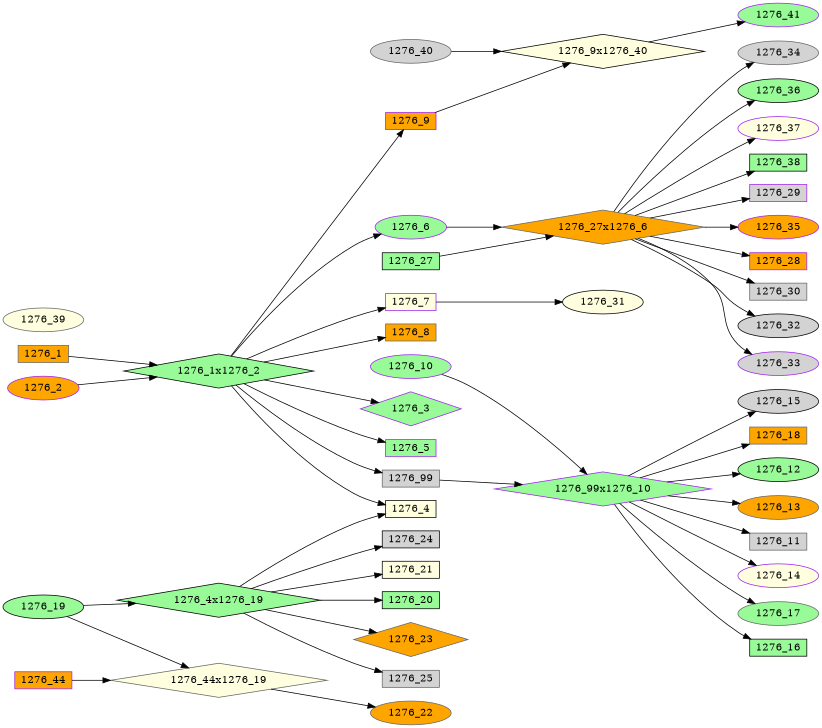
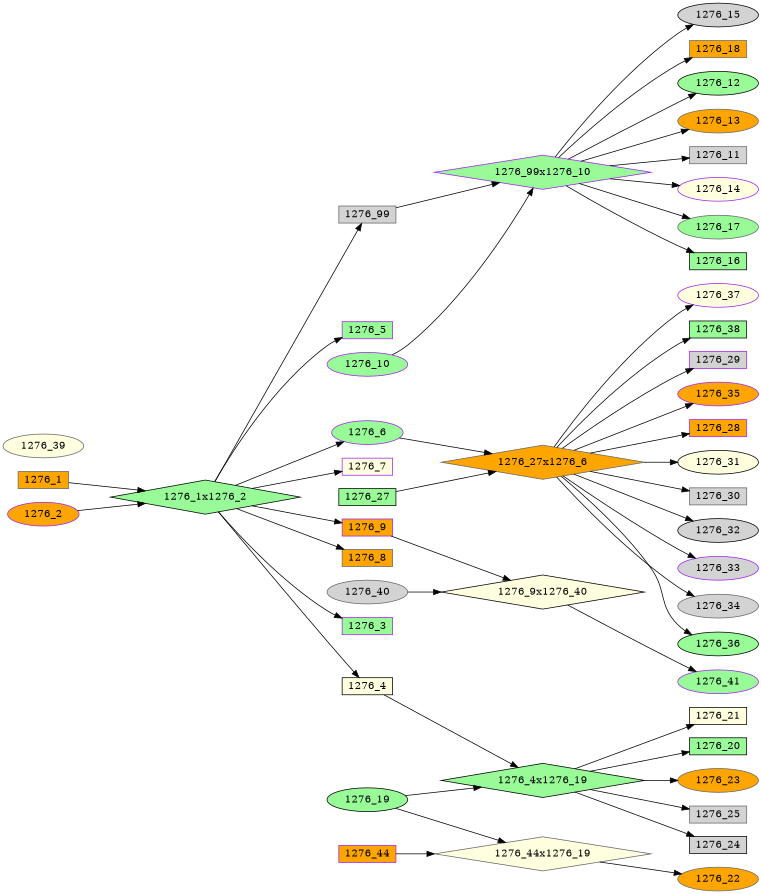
edge "1276_7" -> "1276_31": now "1276_27x1276_6" -> "1276_31"
node "1276_3": shape diamond -> box
edge "1276_4x1276_19" -> "1276_4": reversed
node "1276_23": shape diamond -> ellipse
